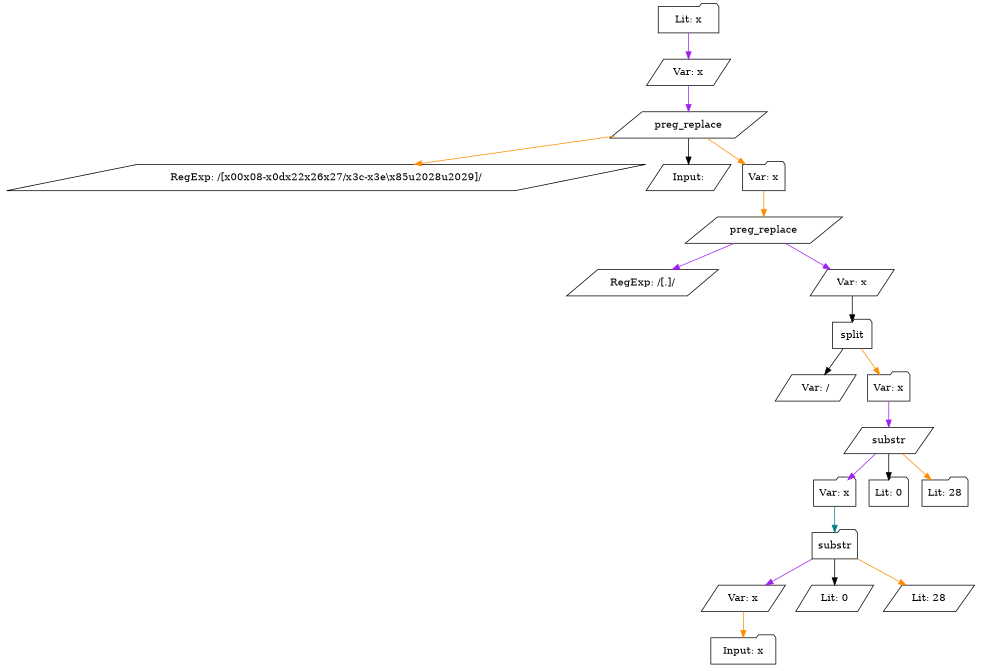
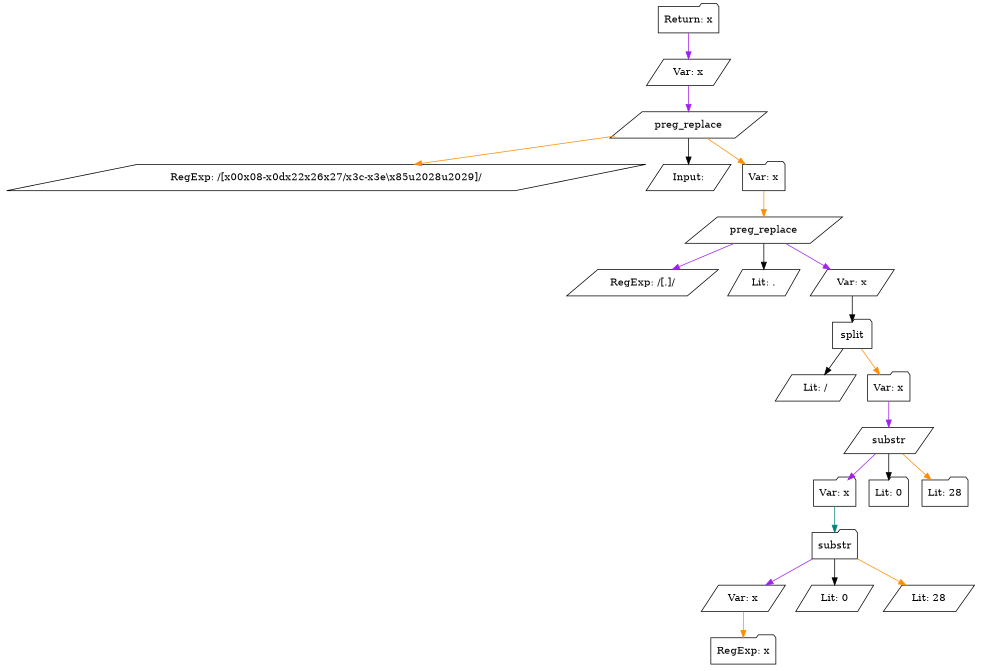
node "Lit: x": label "Lit: x" -> "Return: x"
node "Lit: .": added
node "Var: /": label "Var: /" -> "Lit: /"
node "Input: x": label "Input: x" -> "RegExp: x"
